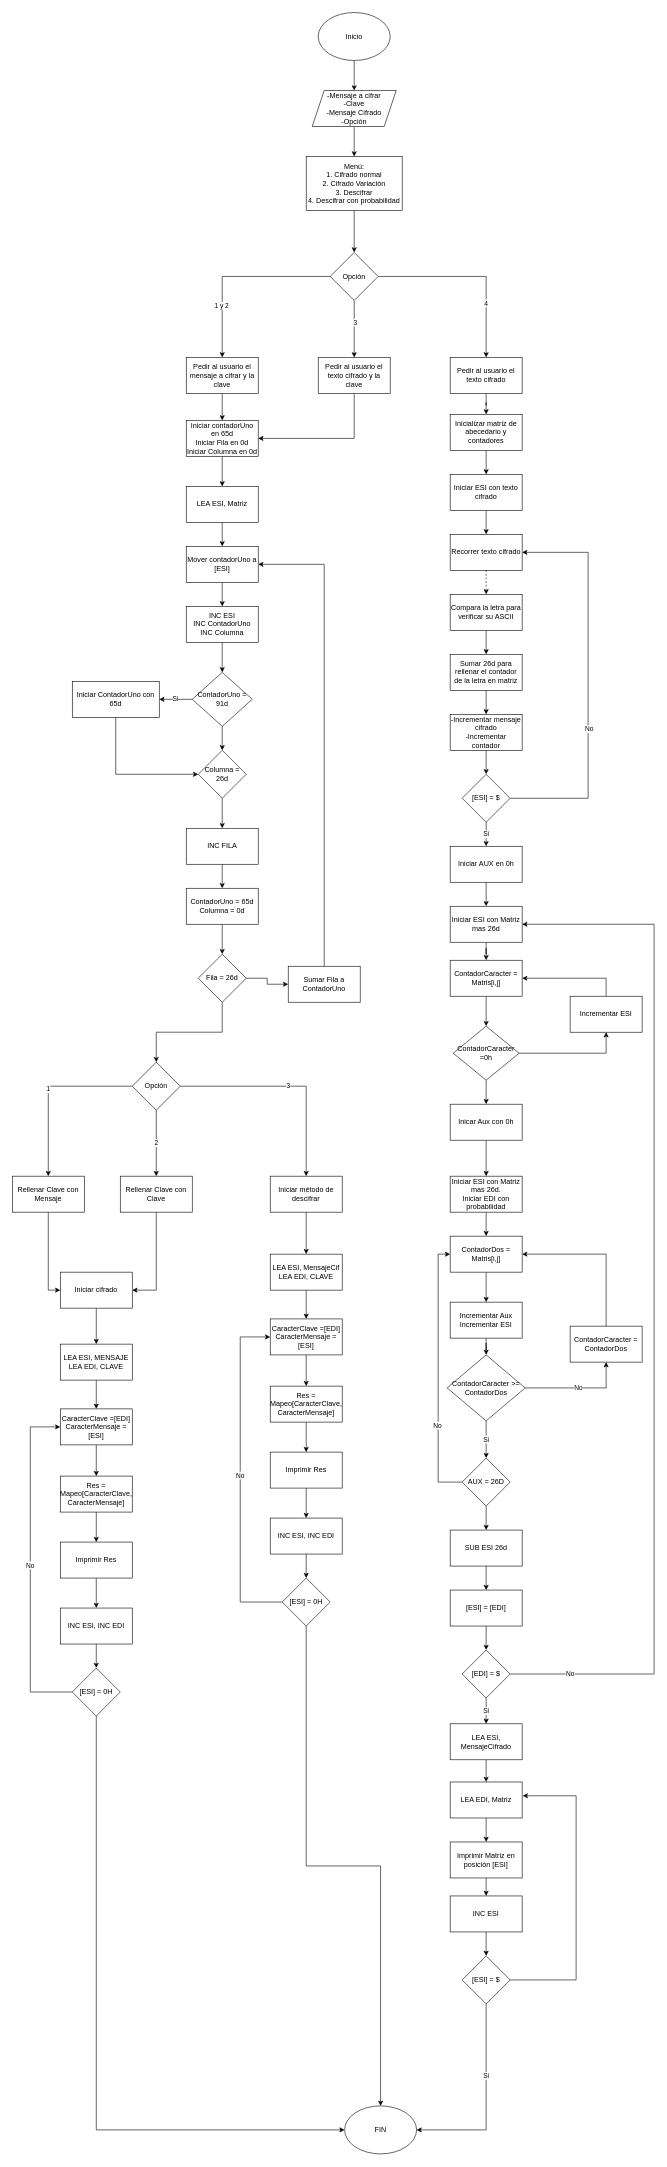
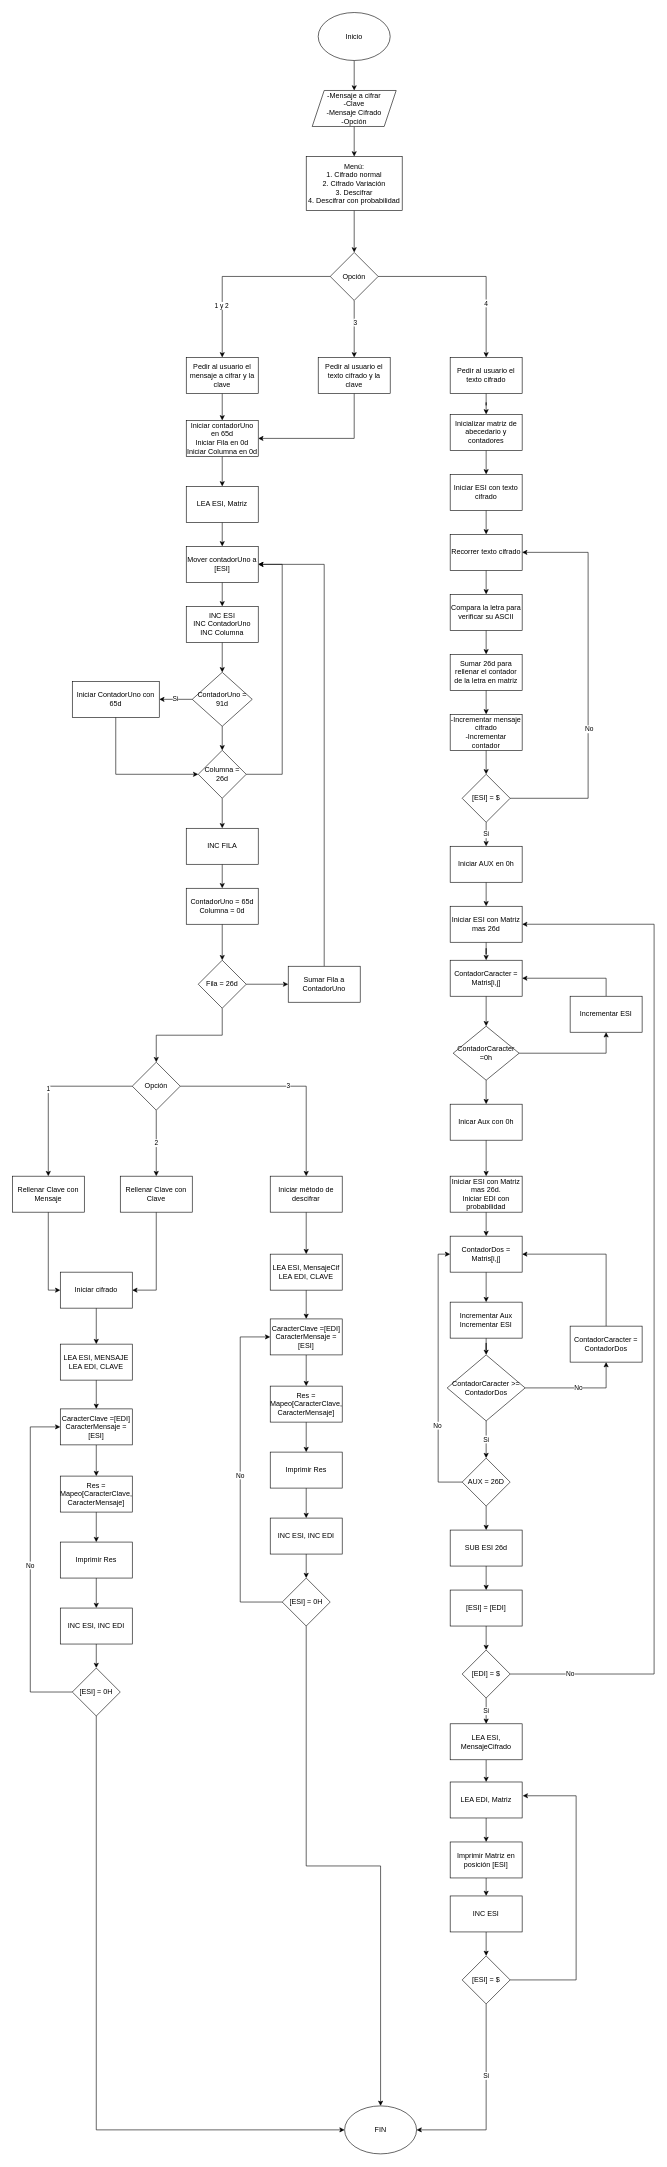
edge "Recorrer texto cifrado" -> "Compara la letra para verificar su ASCII": style dashed -> solid
edge "Columna = 26d" -> "Mover contadorUno a [ESI]": added
node "Fila = 26d": moved (222, 978) -> (222, 984)
